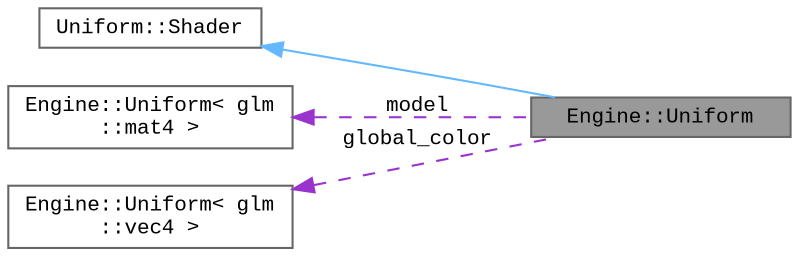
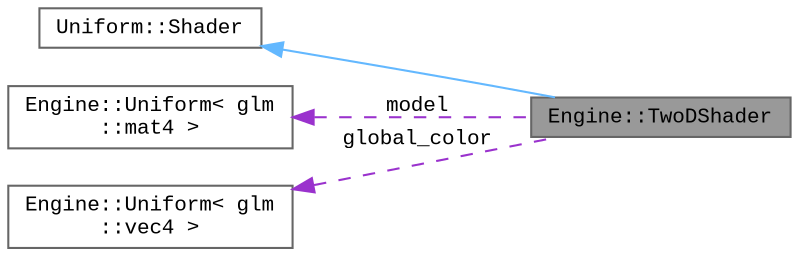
node "Engine::Uniform": label "Engine::Uniform" -> "Engine::TwoDShader"
